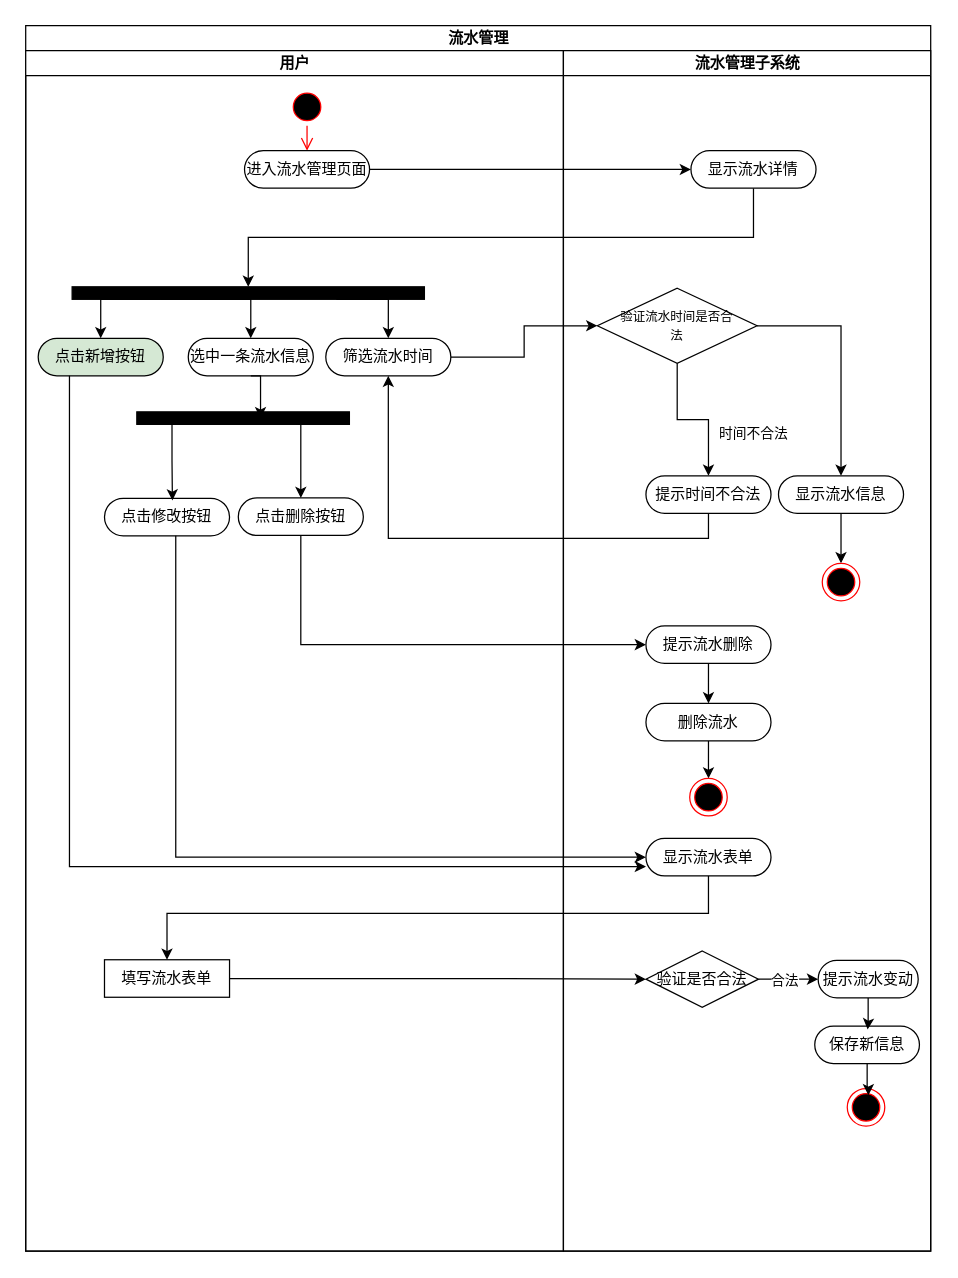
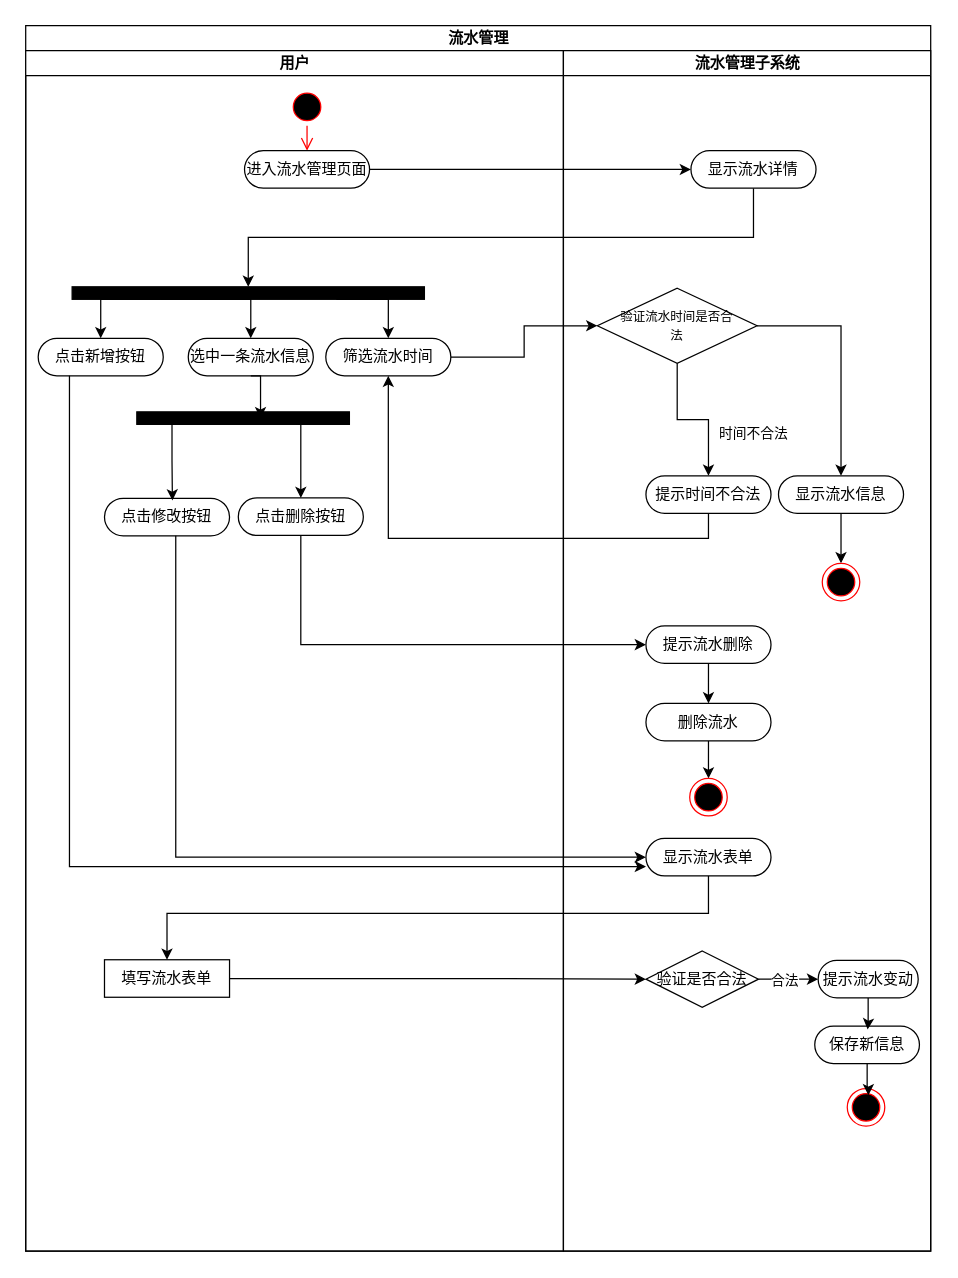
node "点击新增按钮": fillcolor #d5e8d4 -> #ffffff
